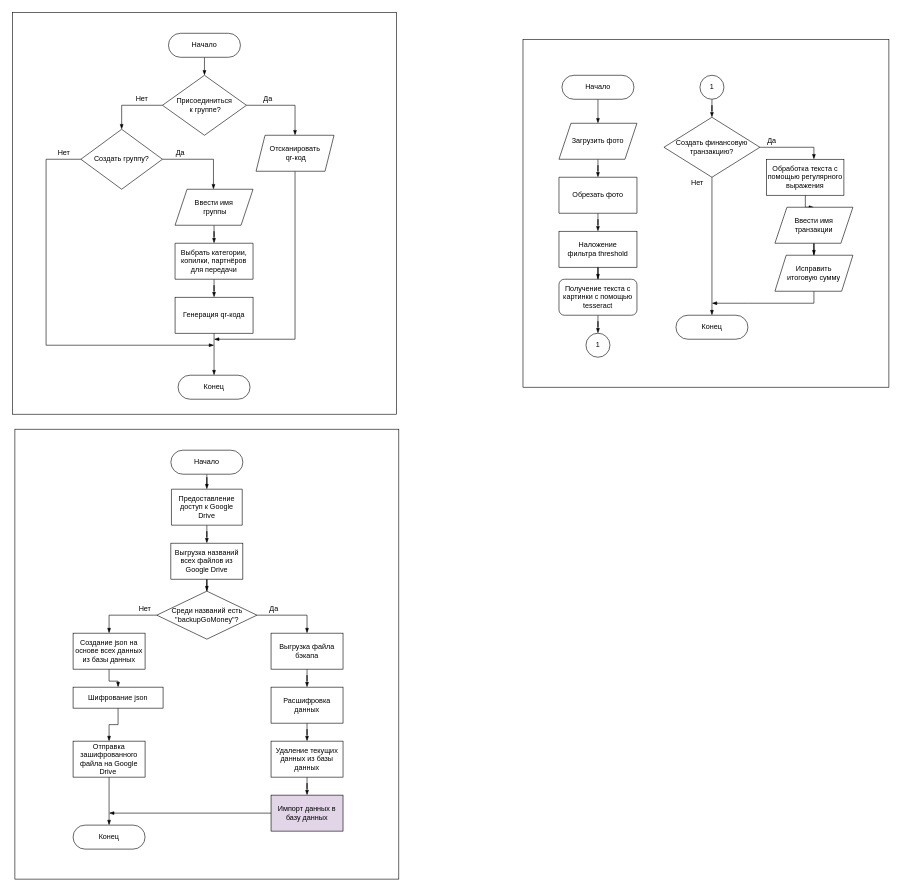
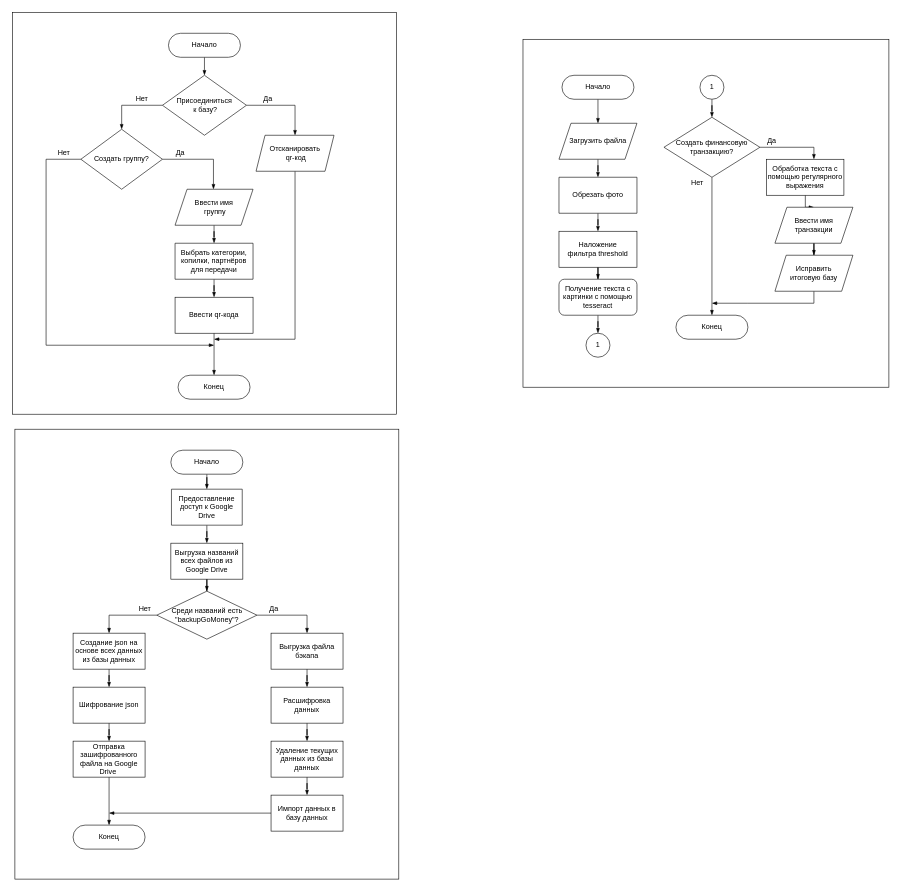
node "Присоединиться к группе?": label "Присоединиться к группе?" -> "Присоединиться к базу?"
node "Загрузить фото": label "Загрузить фото" -> "Загрузить файла"
node "Ввести имя группы": label "Ввести имя группы" -> "Ввести имя группу"
node "Исправить итоговую сумму": label "Исправить итоговую сумму" -> "Исправить итоговую базу"
node "Генерация qr-кода": label "Генерация qr-кода" -> "Ввести qr-кода"
node "Шифрование json": size 90x21 -> 72x36
node "Импорт данных в базу данных": fillcolor #e1d5e7 -> #ffffff
